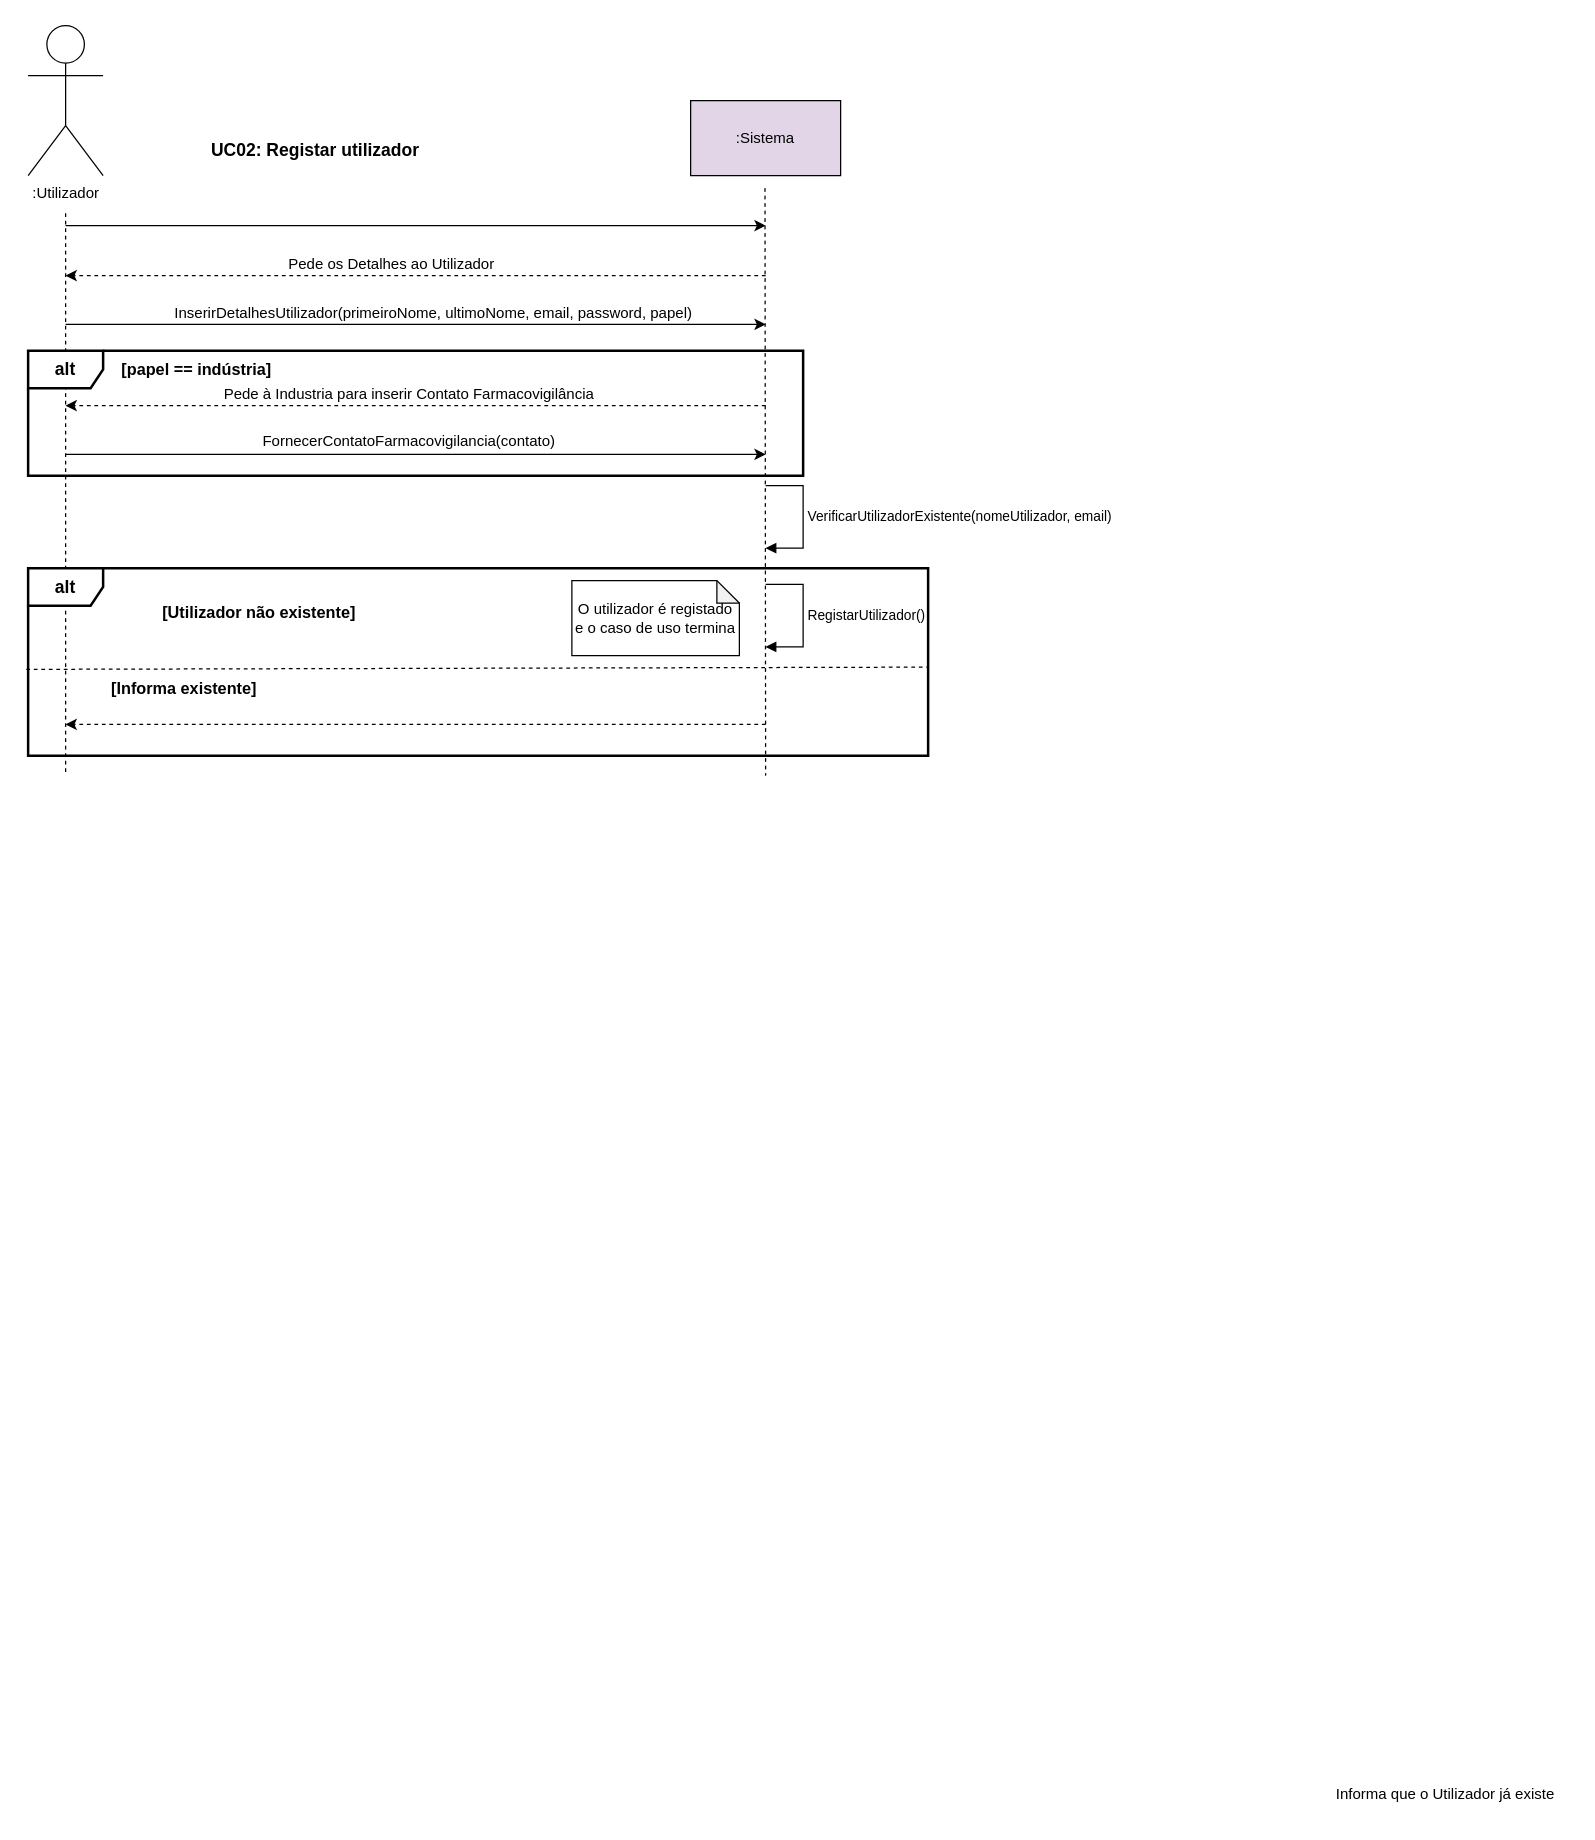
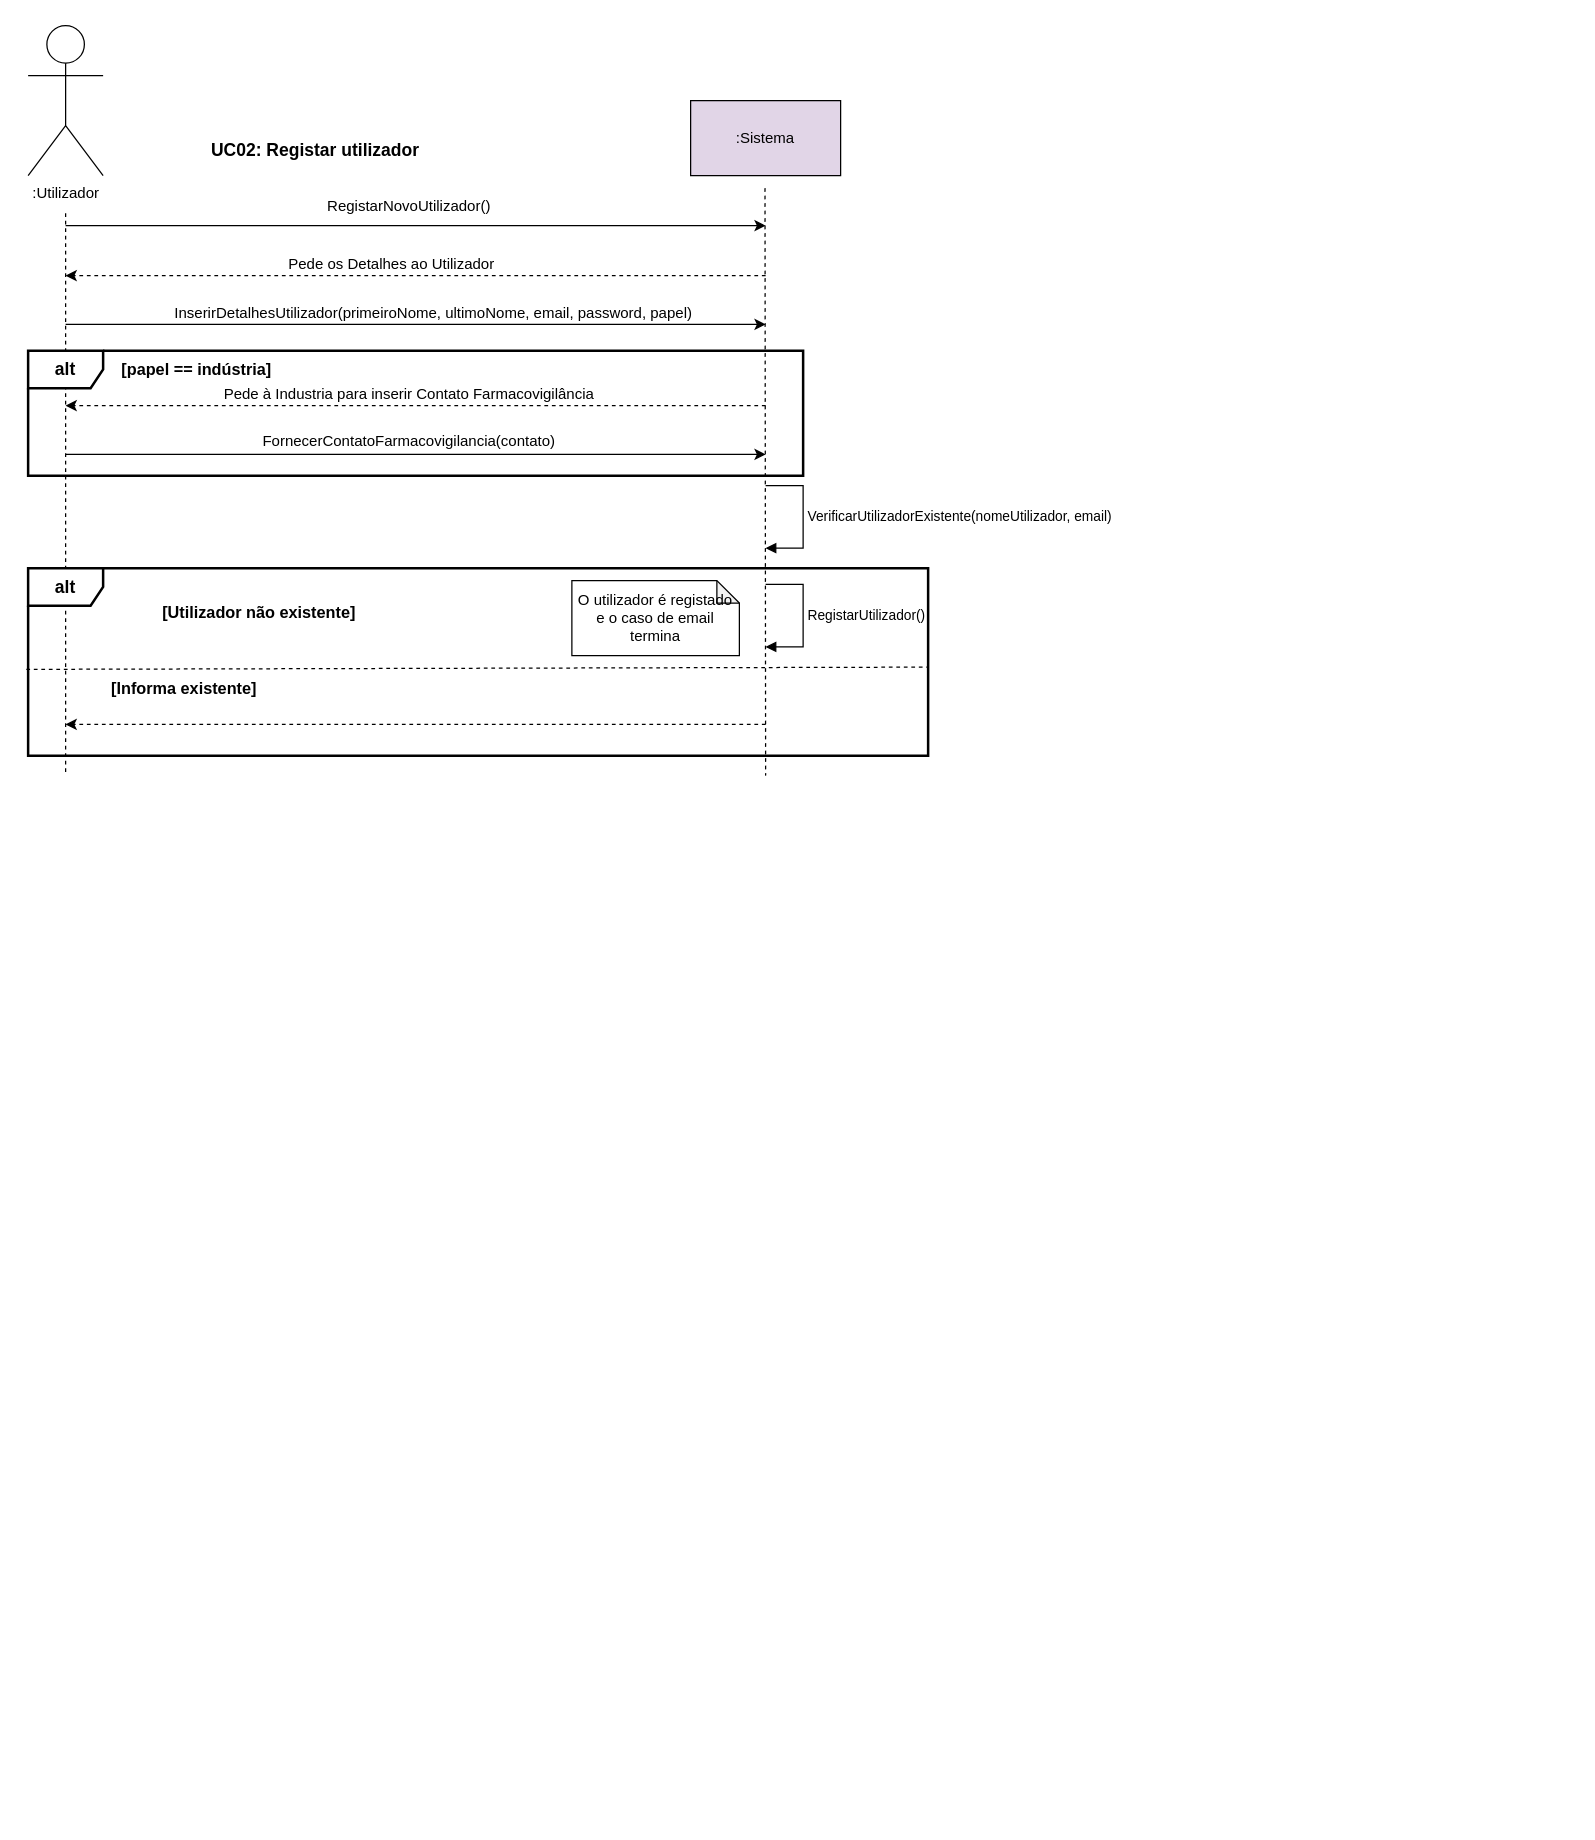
node "RegistarNovoUtilizador()": added
node "O utilizador é registado e o caso de uso termina": label "O utilizador é registado e o caso de uso termina" -> "O utilizador é registado e o caso de email termina"
node "Informa que o Utilizador já existe": removed
